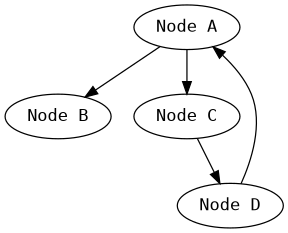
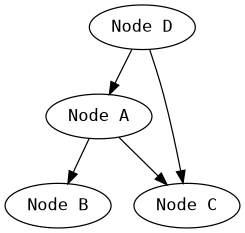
edge "Node C" -> "Node D": reversed
